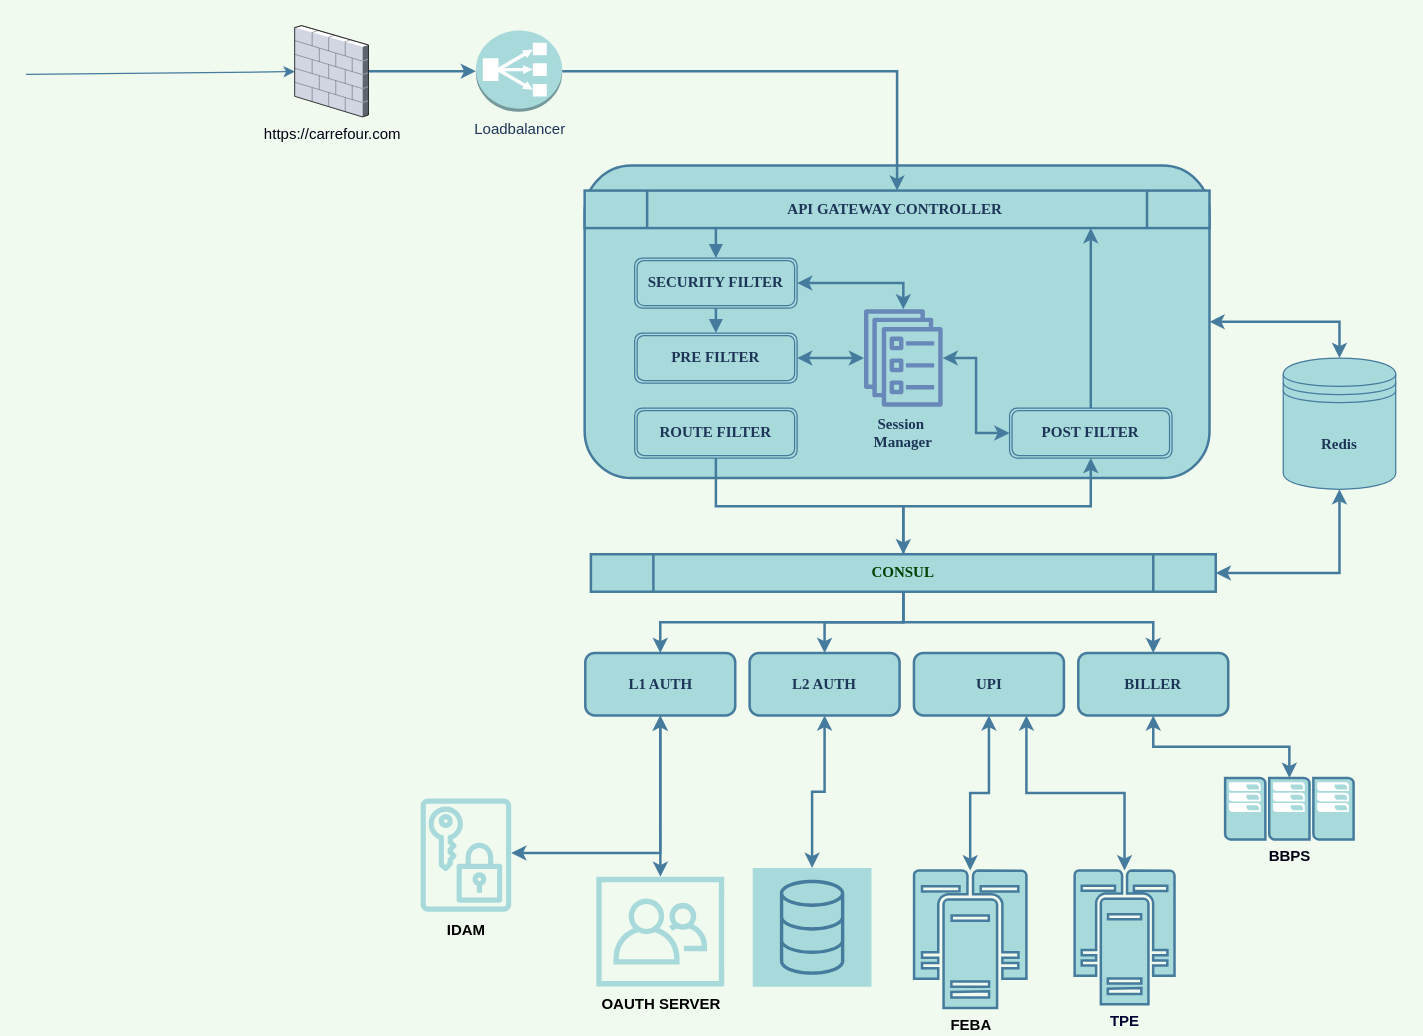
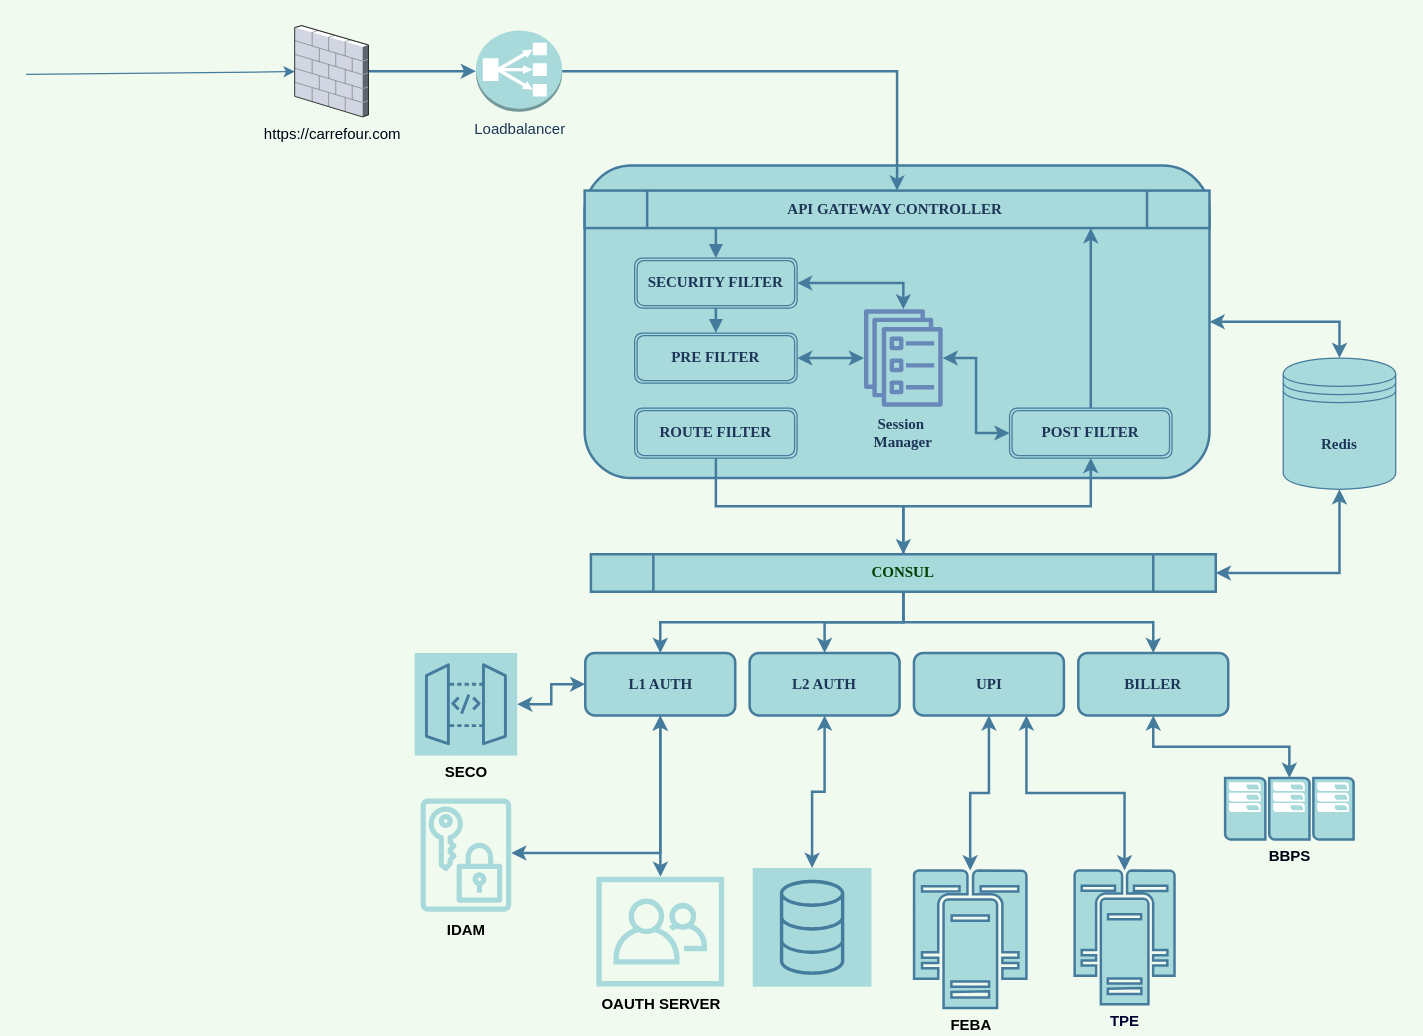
edge "L1 AUTH" -- "SECO": added
node "SECO": added
